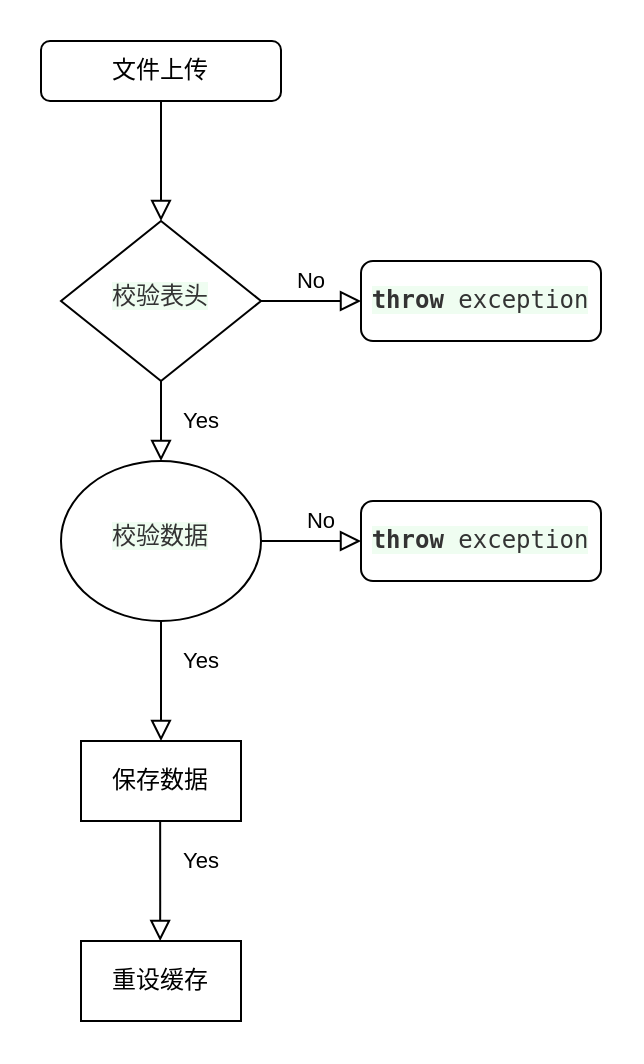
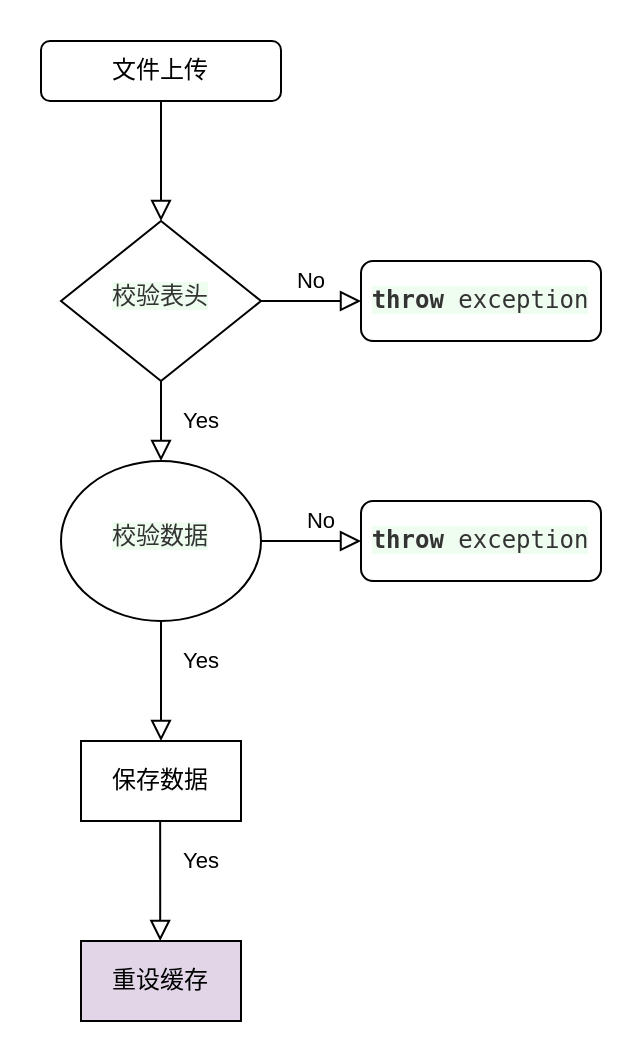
node "重设缓存": fillcolor #ffffff -> #e1d5e7
